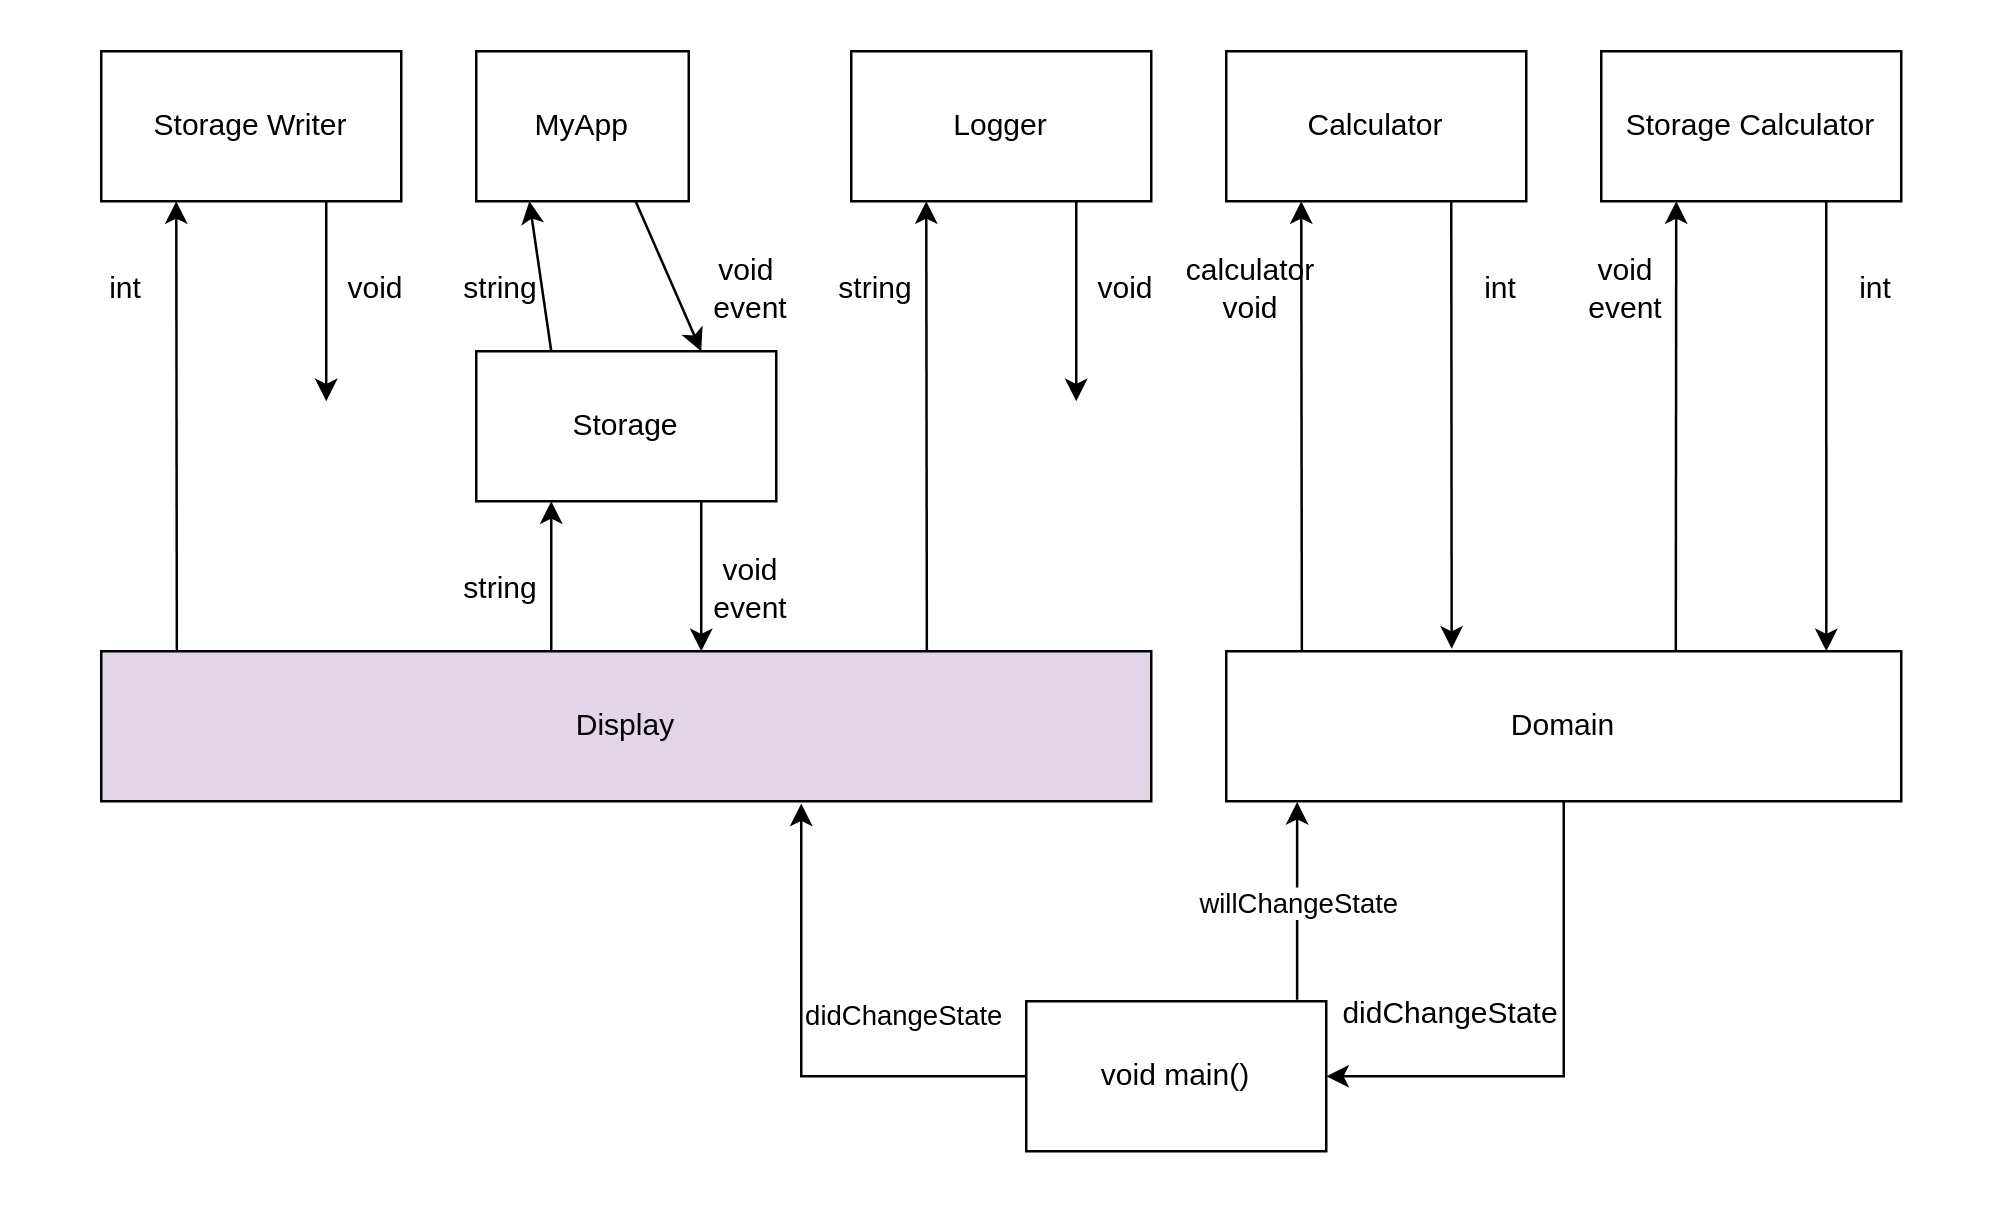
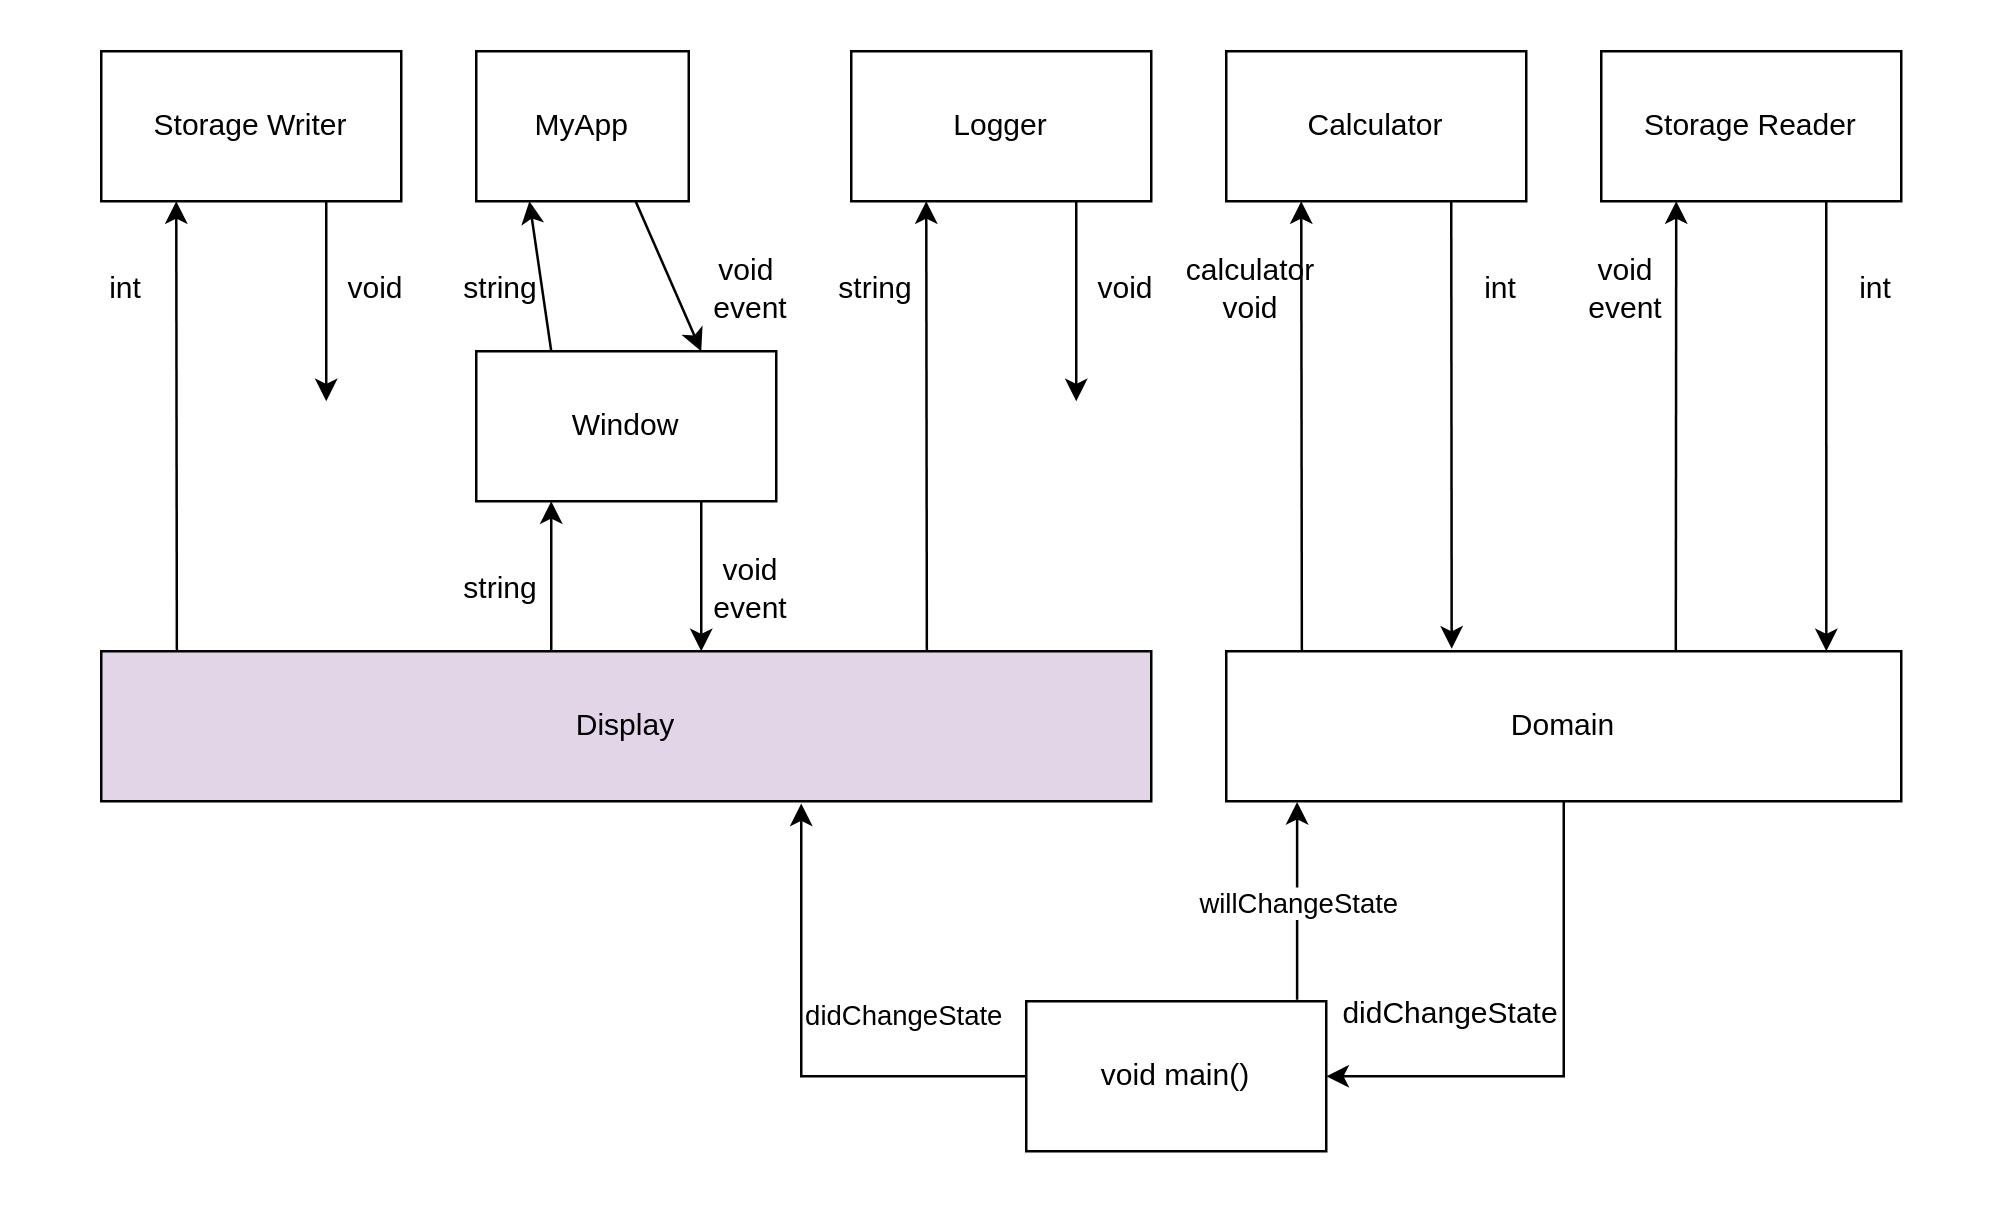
node "Storage Calculator": label "Storage Calculator" -> "Storage Reader"
node "Storage": label "Storage" -> "Window"
